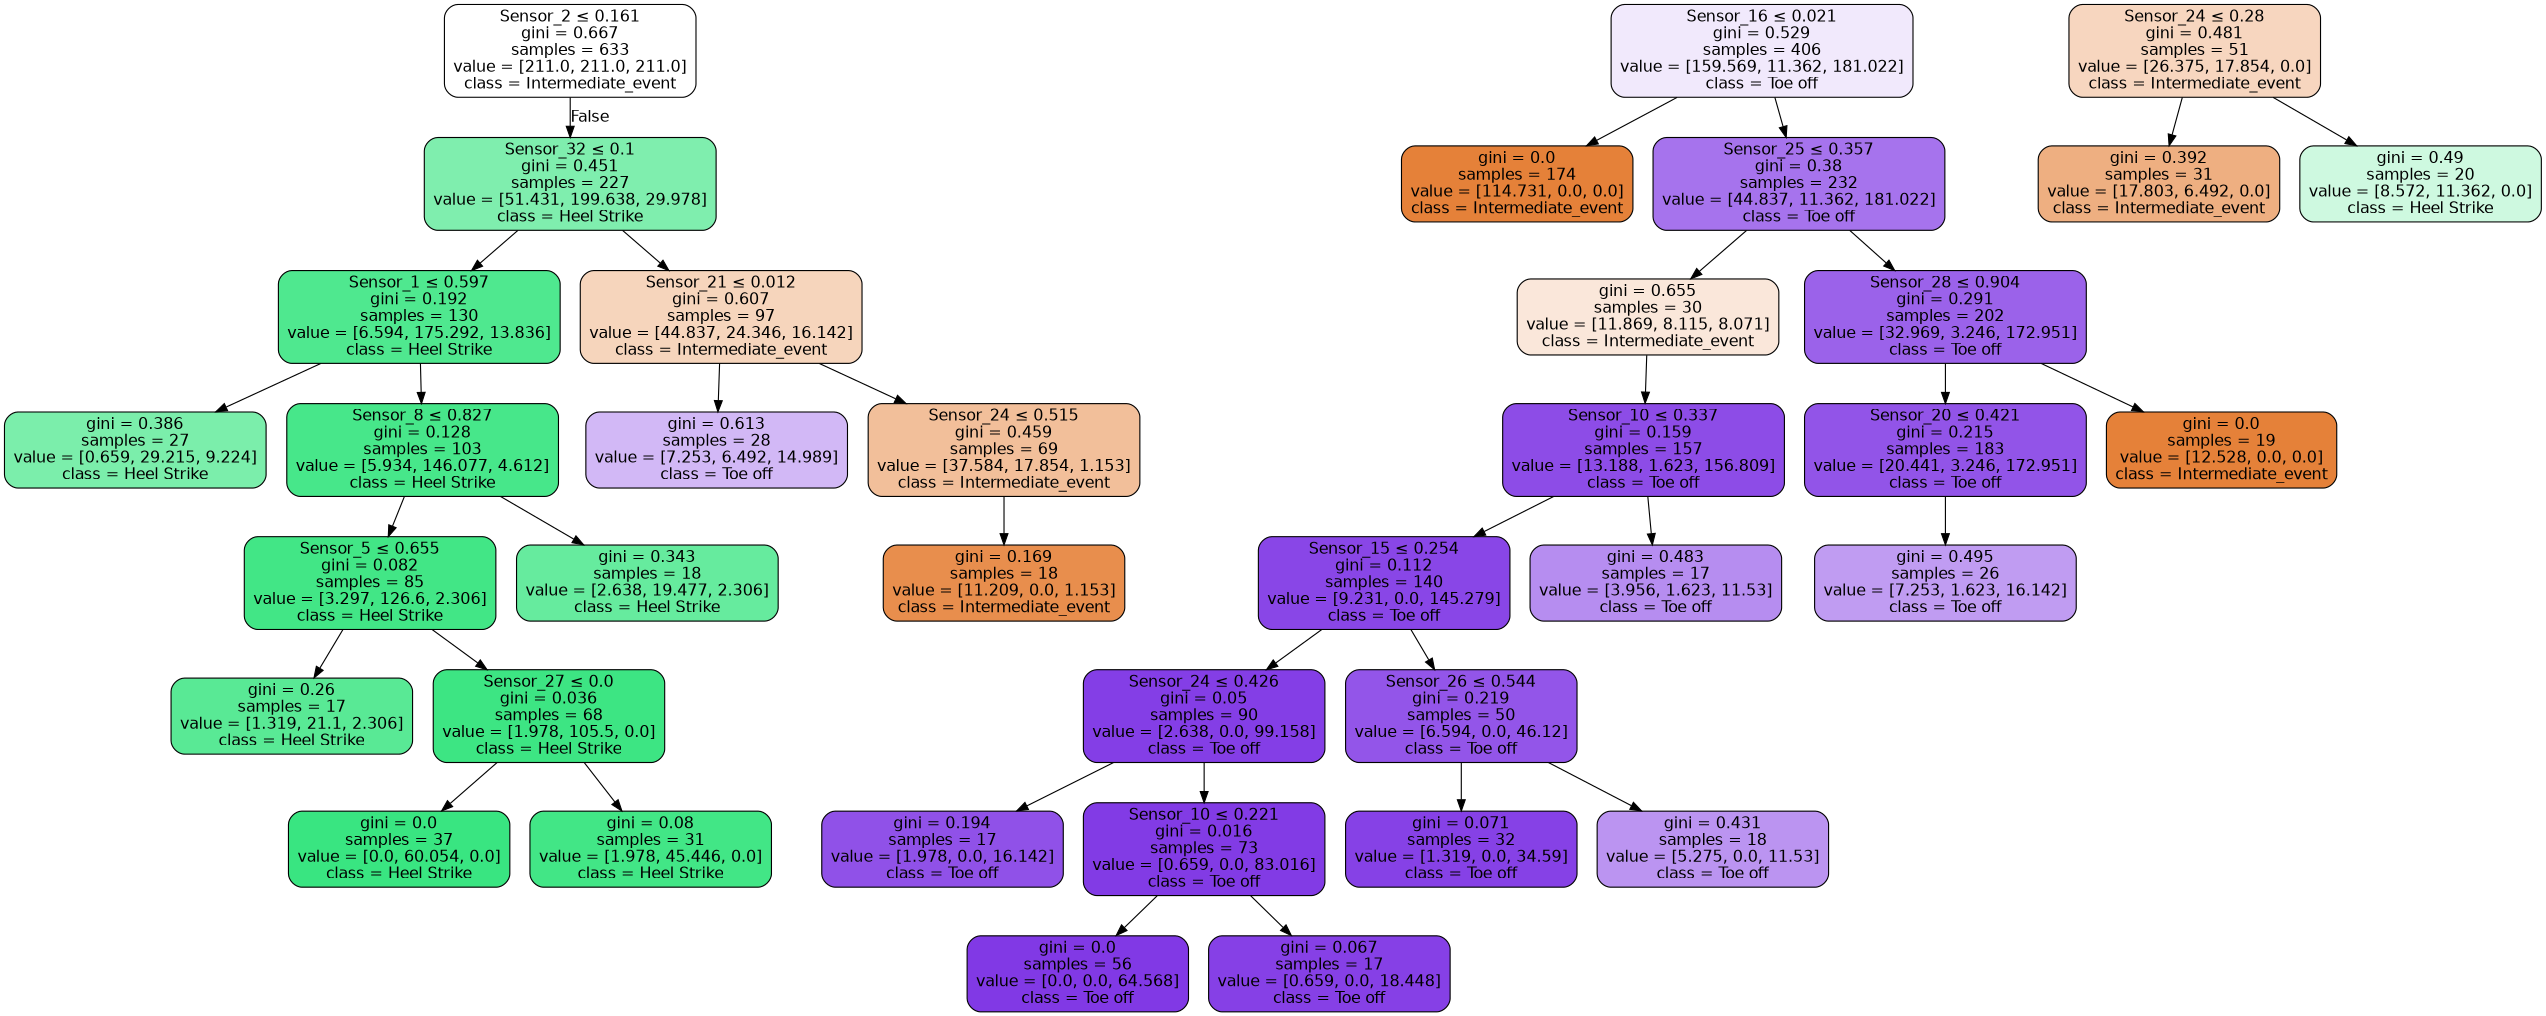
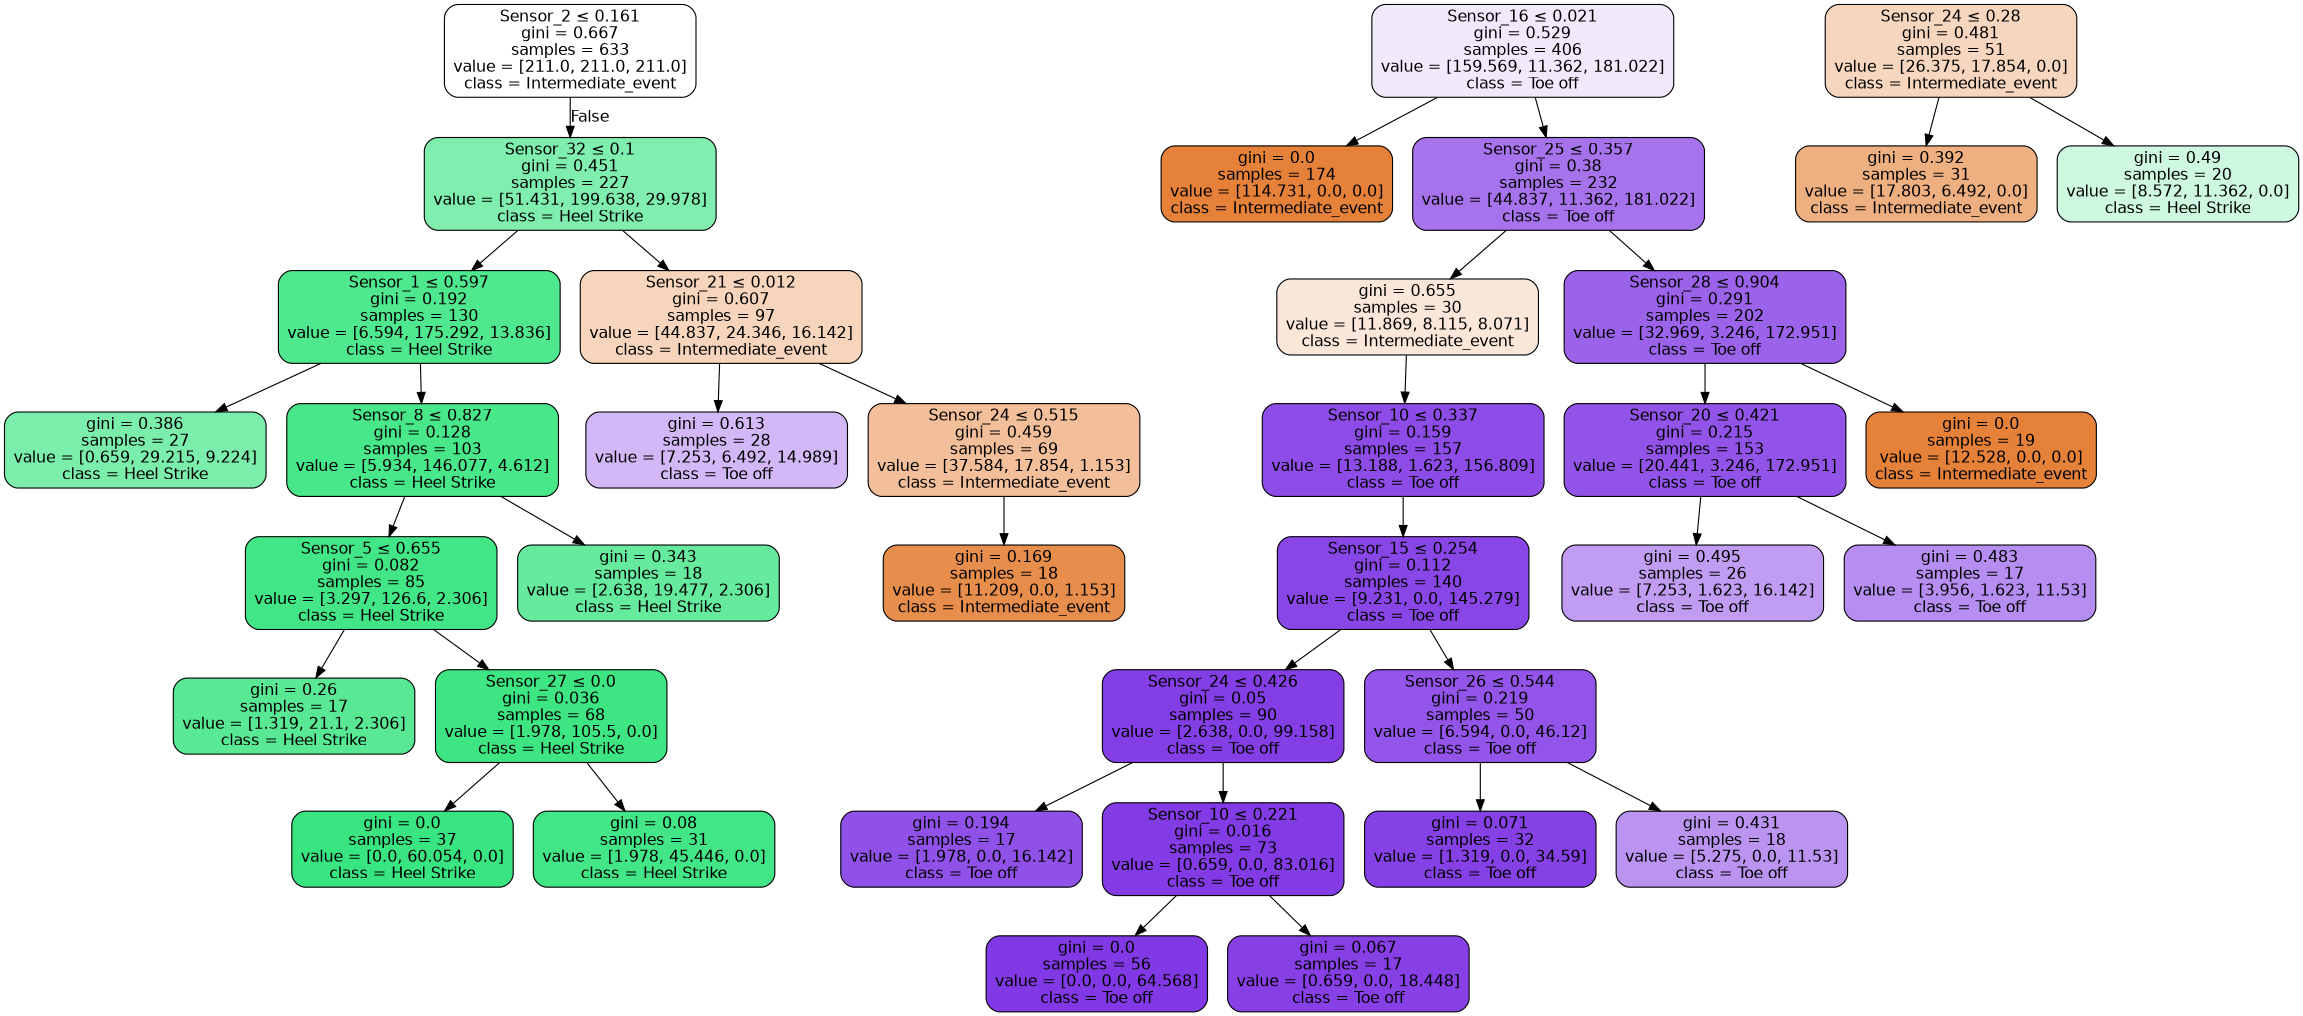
node "Sensor_20 ≤ 0.421": text "samples = 183" -> "samples = 153"
edge "Sensor_10 ≤ 0.337" -> "gini = 0.483": now "Sensor_20 ≤ 0.421" -> "gini = 0.483"
